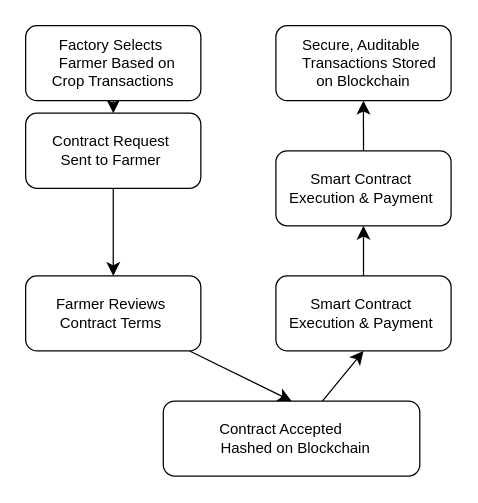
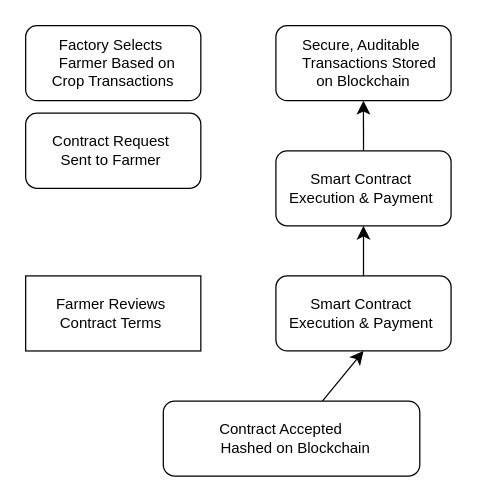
edge "Factory Selects Farmer Based on Crop Transactions" -> "Contract Request Sent to Farmer": removed
edge "Contract Request Sent to Farmer" -> "Farmer Reviews Contract Terms": removed
node "Farmer Reviews Contract Terms": shape rounded rectangle -> rectangle
edge "Farmer Reviews Contract Terms" -> "Contract Accepted Hashed on Blockchain": removed
